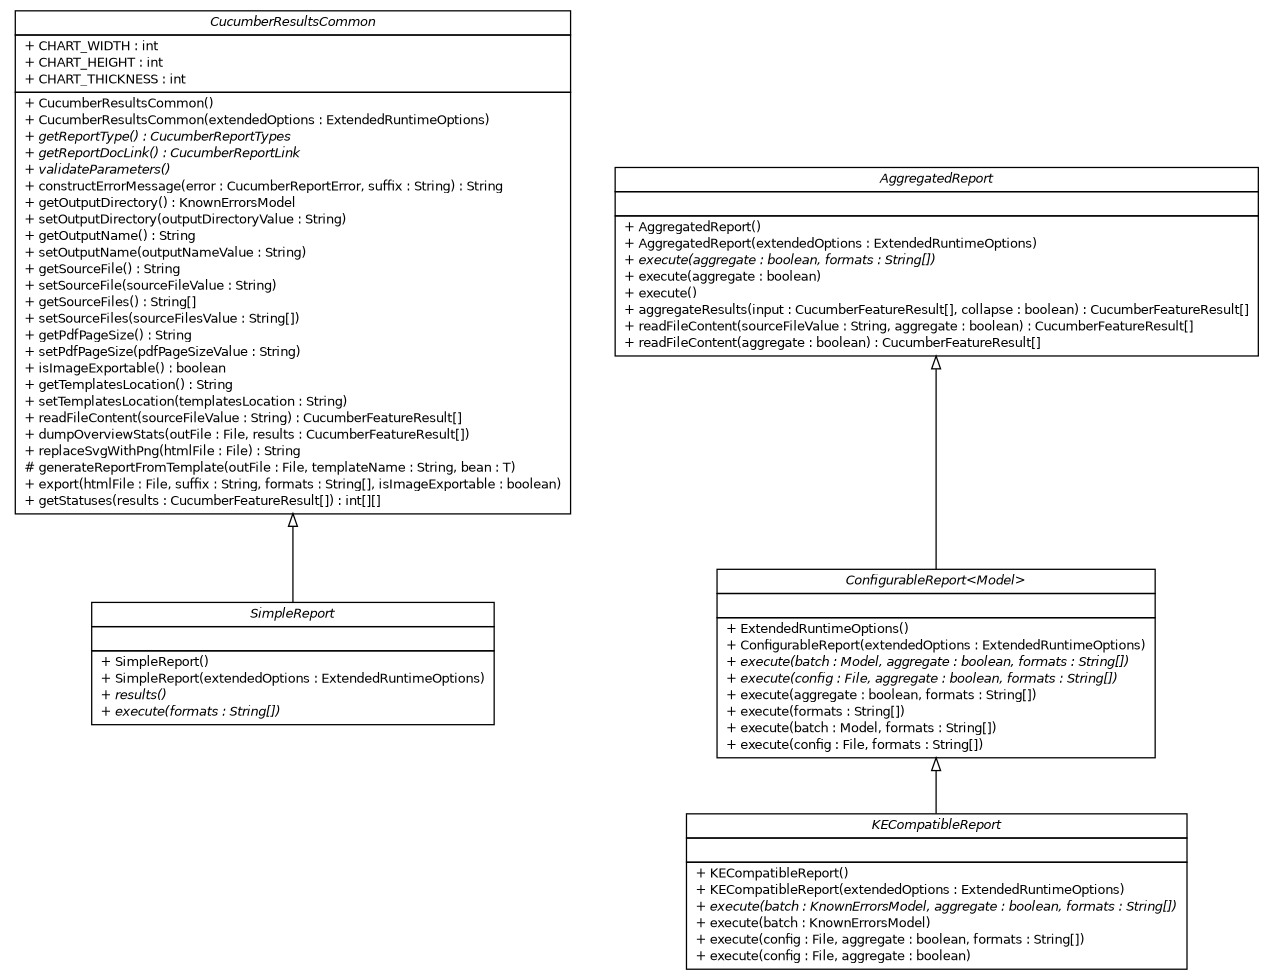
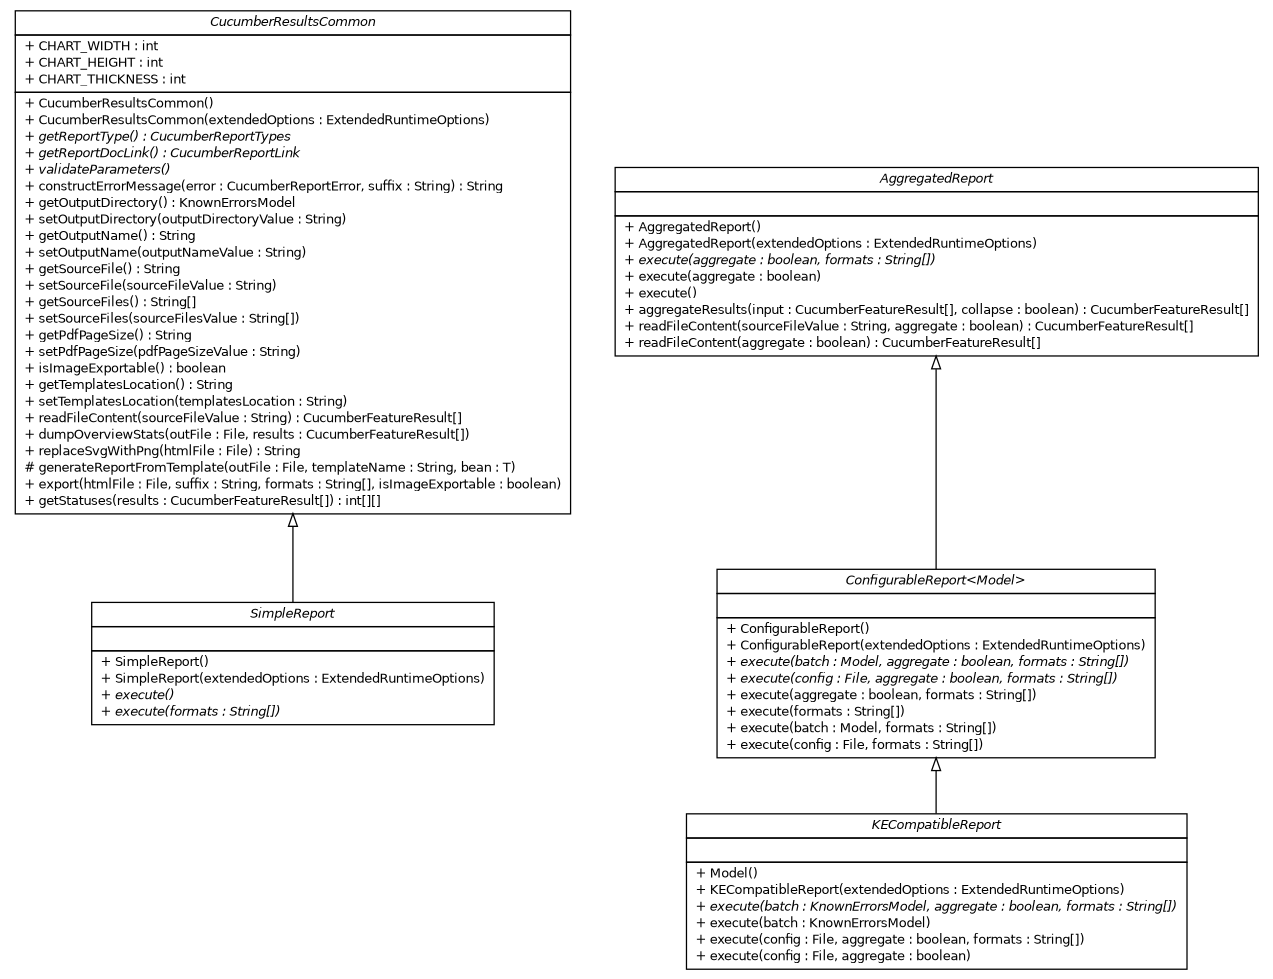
node "ConfigurableReport<Model>": text "+ ExtendedRuntimeOptions()" -> "+ ConfigurableReport()"
node "SimpleReport": text "+ results()" -> "+ execute()"
node "KECompatibleReport": text "+ KECompatibleReport()" -> "+ Model()"
